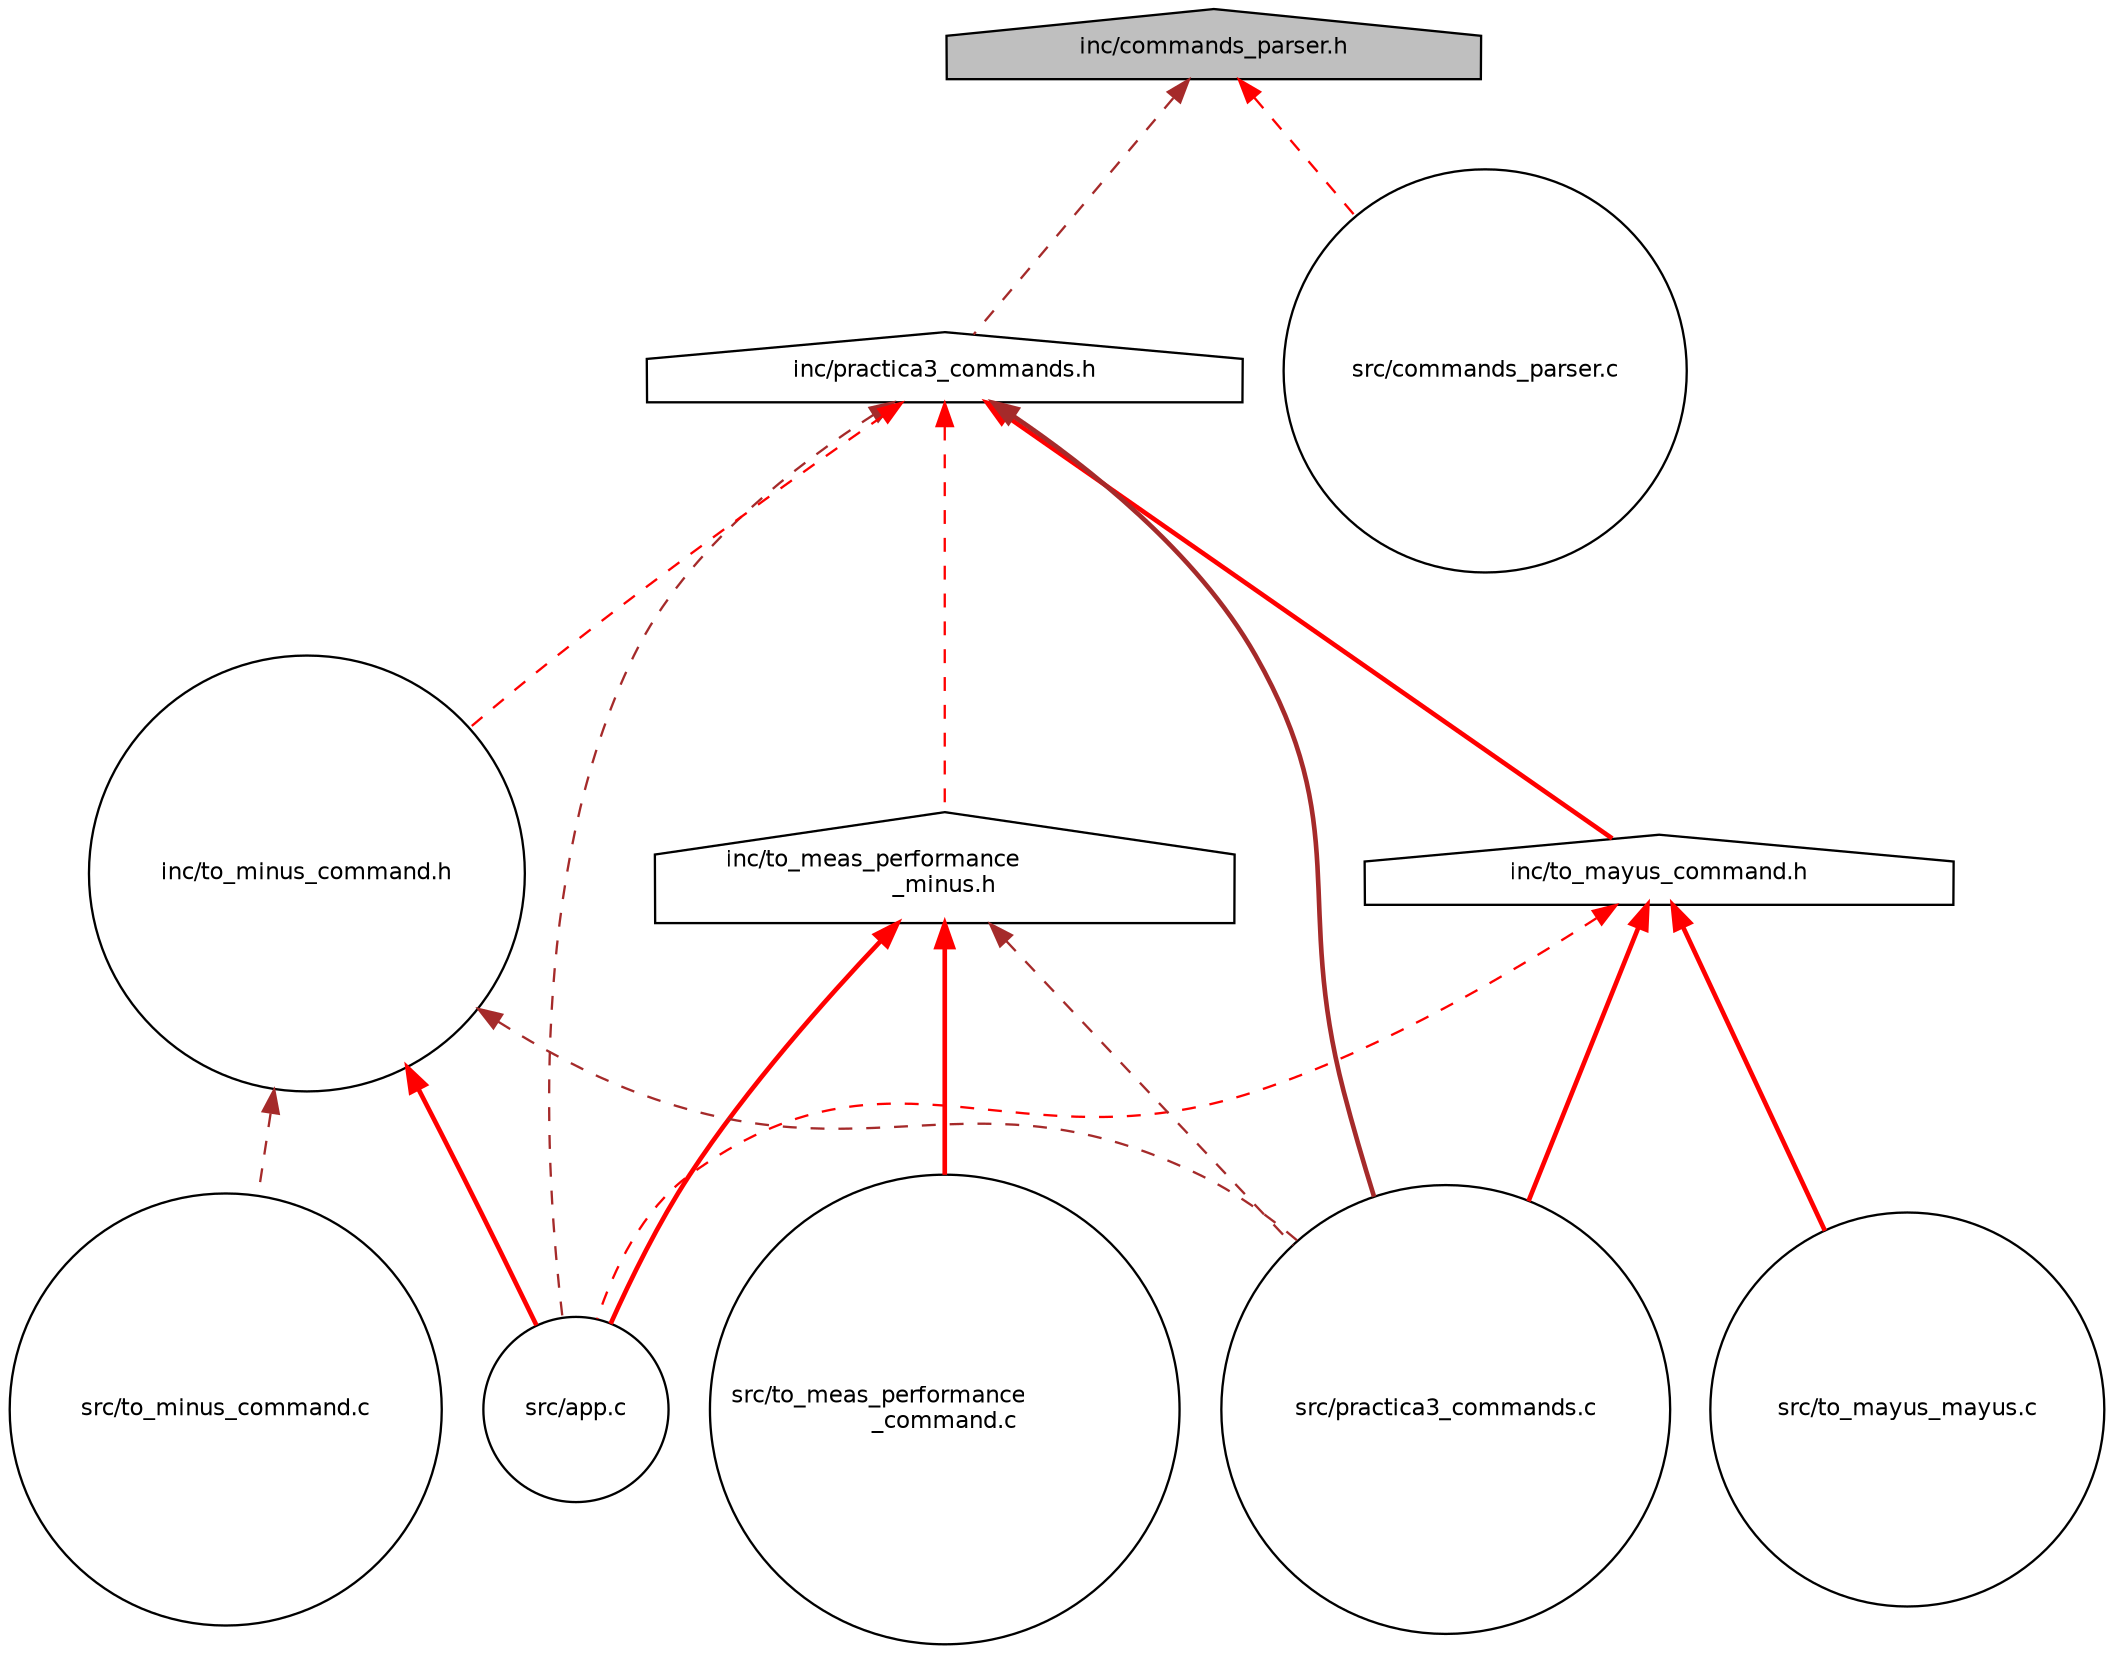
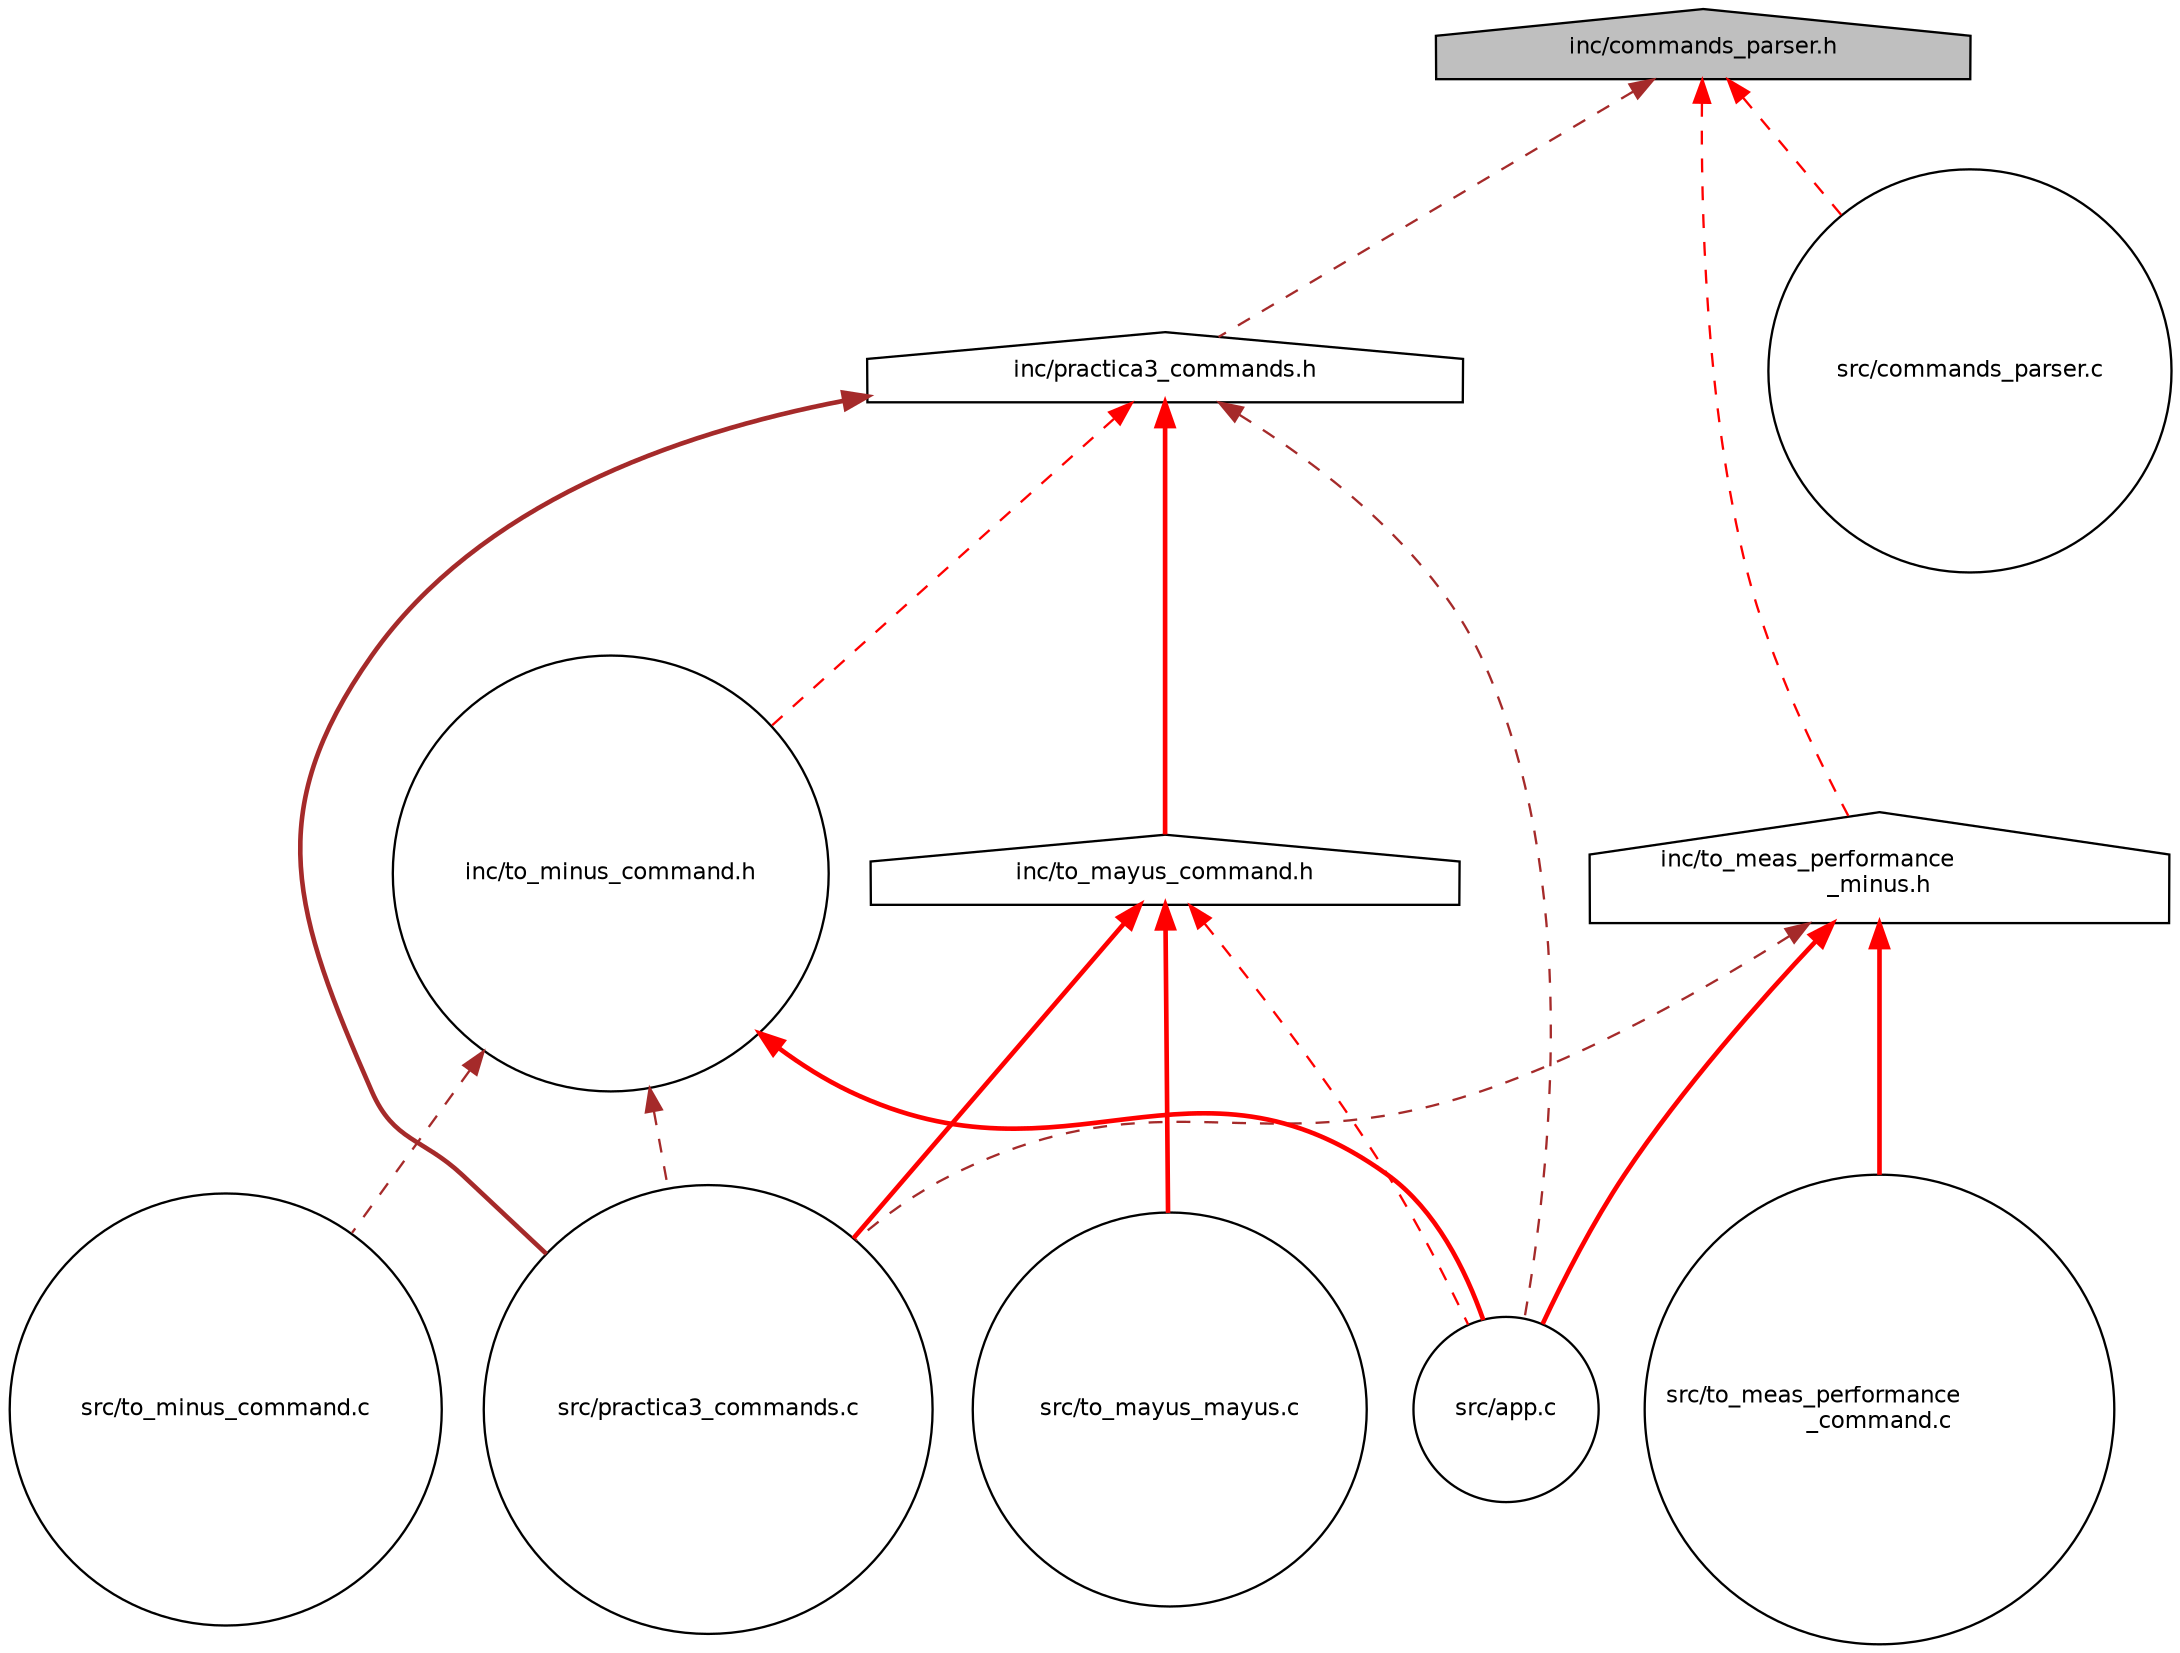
edge "inc/to_meas_performance _minus.h" -> "inc/practica3_commands.h": now "inc/to_meas_performance _minus.h" -> "inc/commands_parser.h"
